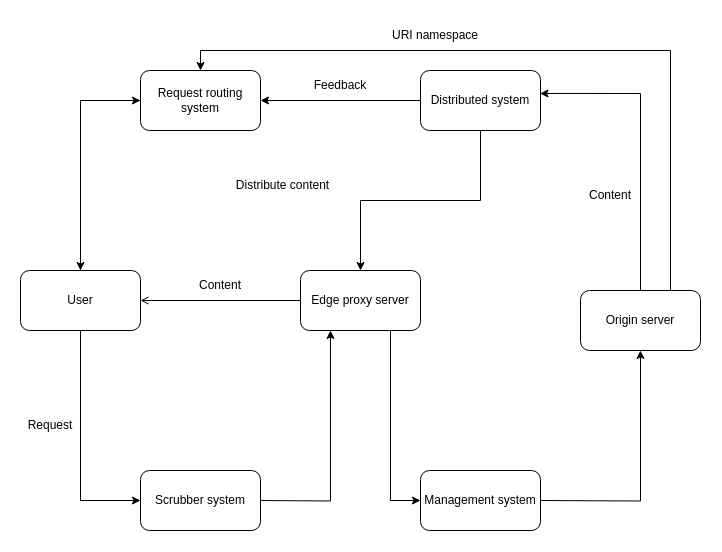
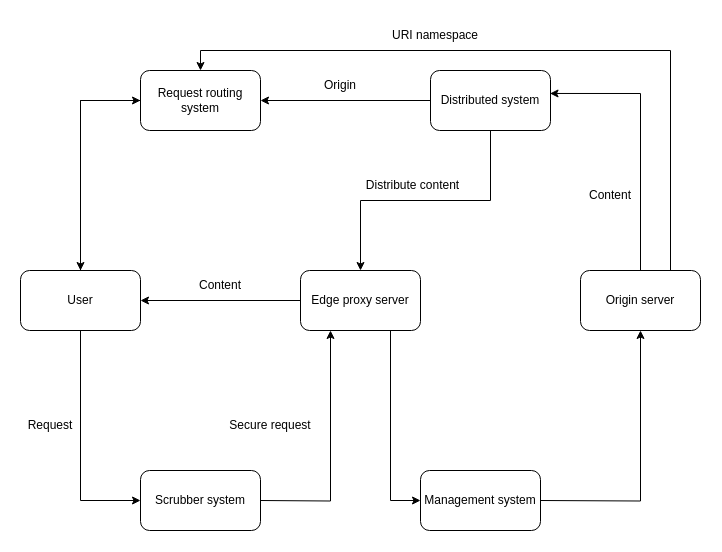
node "Feedback": label "Feedback" -> "Origin"
node "Distributed system": moved (481, 101) -> (491, 101)
node "Distribute content": moved (283, 186) -> (413, 186)
edge "Edge proxy server" -> "User": arrowhead open -> classic
node "Origin server": moved (641, 321) -> (641, 301)
node "Secure request": added
